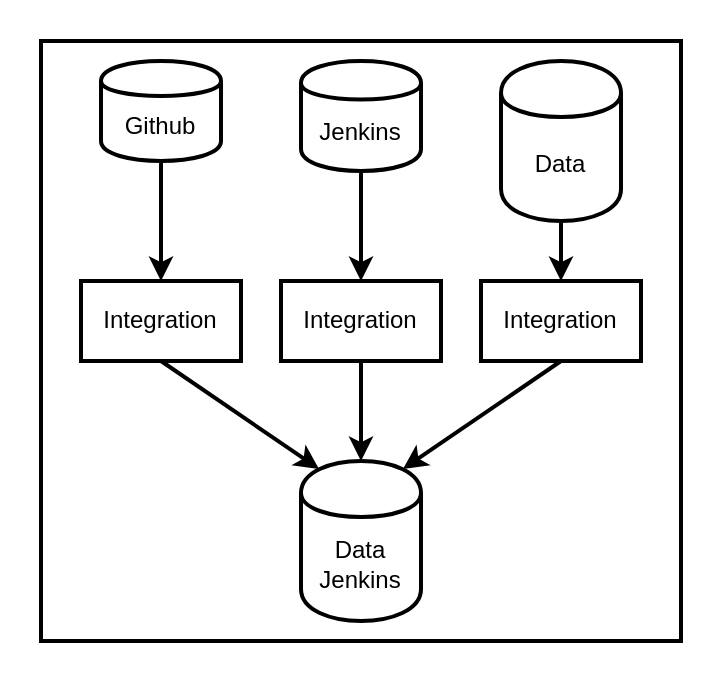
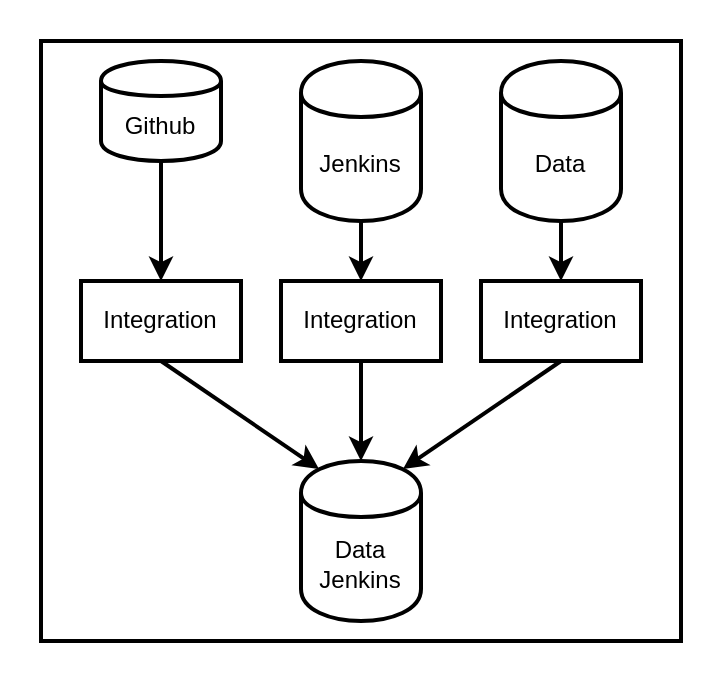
node "Jenkins": size 120x110 -> 120x160
